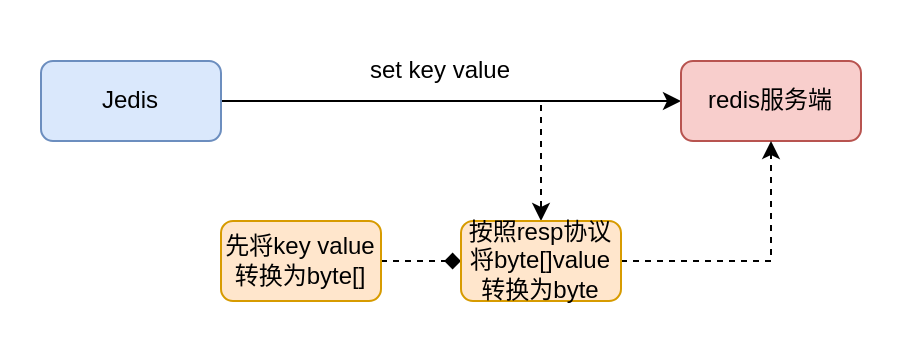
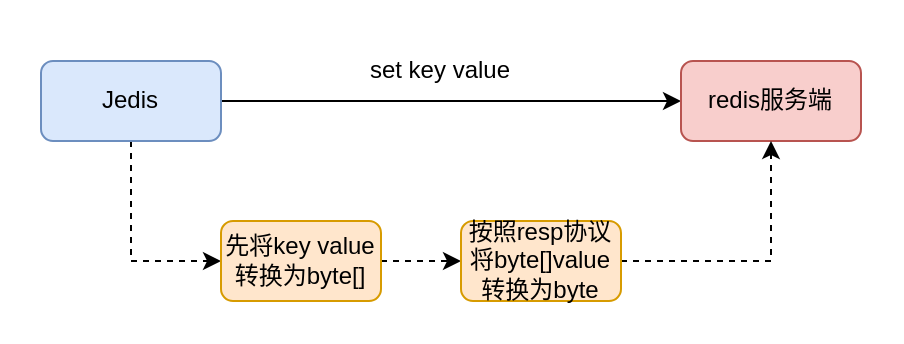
edge "Jedis" -> "按照resp协议将byte[]value转换为byte": now "Jedis" -> "先将key value转换为byte[]"
edge "先将key value转换为byte[]" -> "按照resp协议将byte[]value转换为byte": arrowhead diamond -> classic
